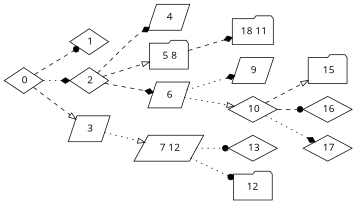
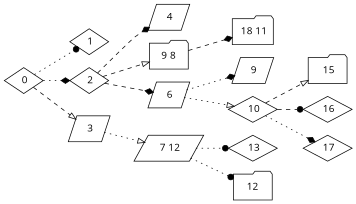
node "5 8": label "5 8" -> "9 8"
edge "0" -> "1": style dashed -> dotted
